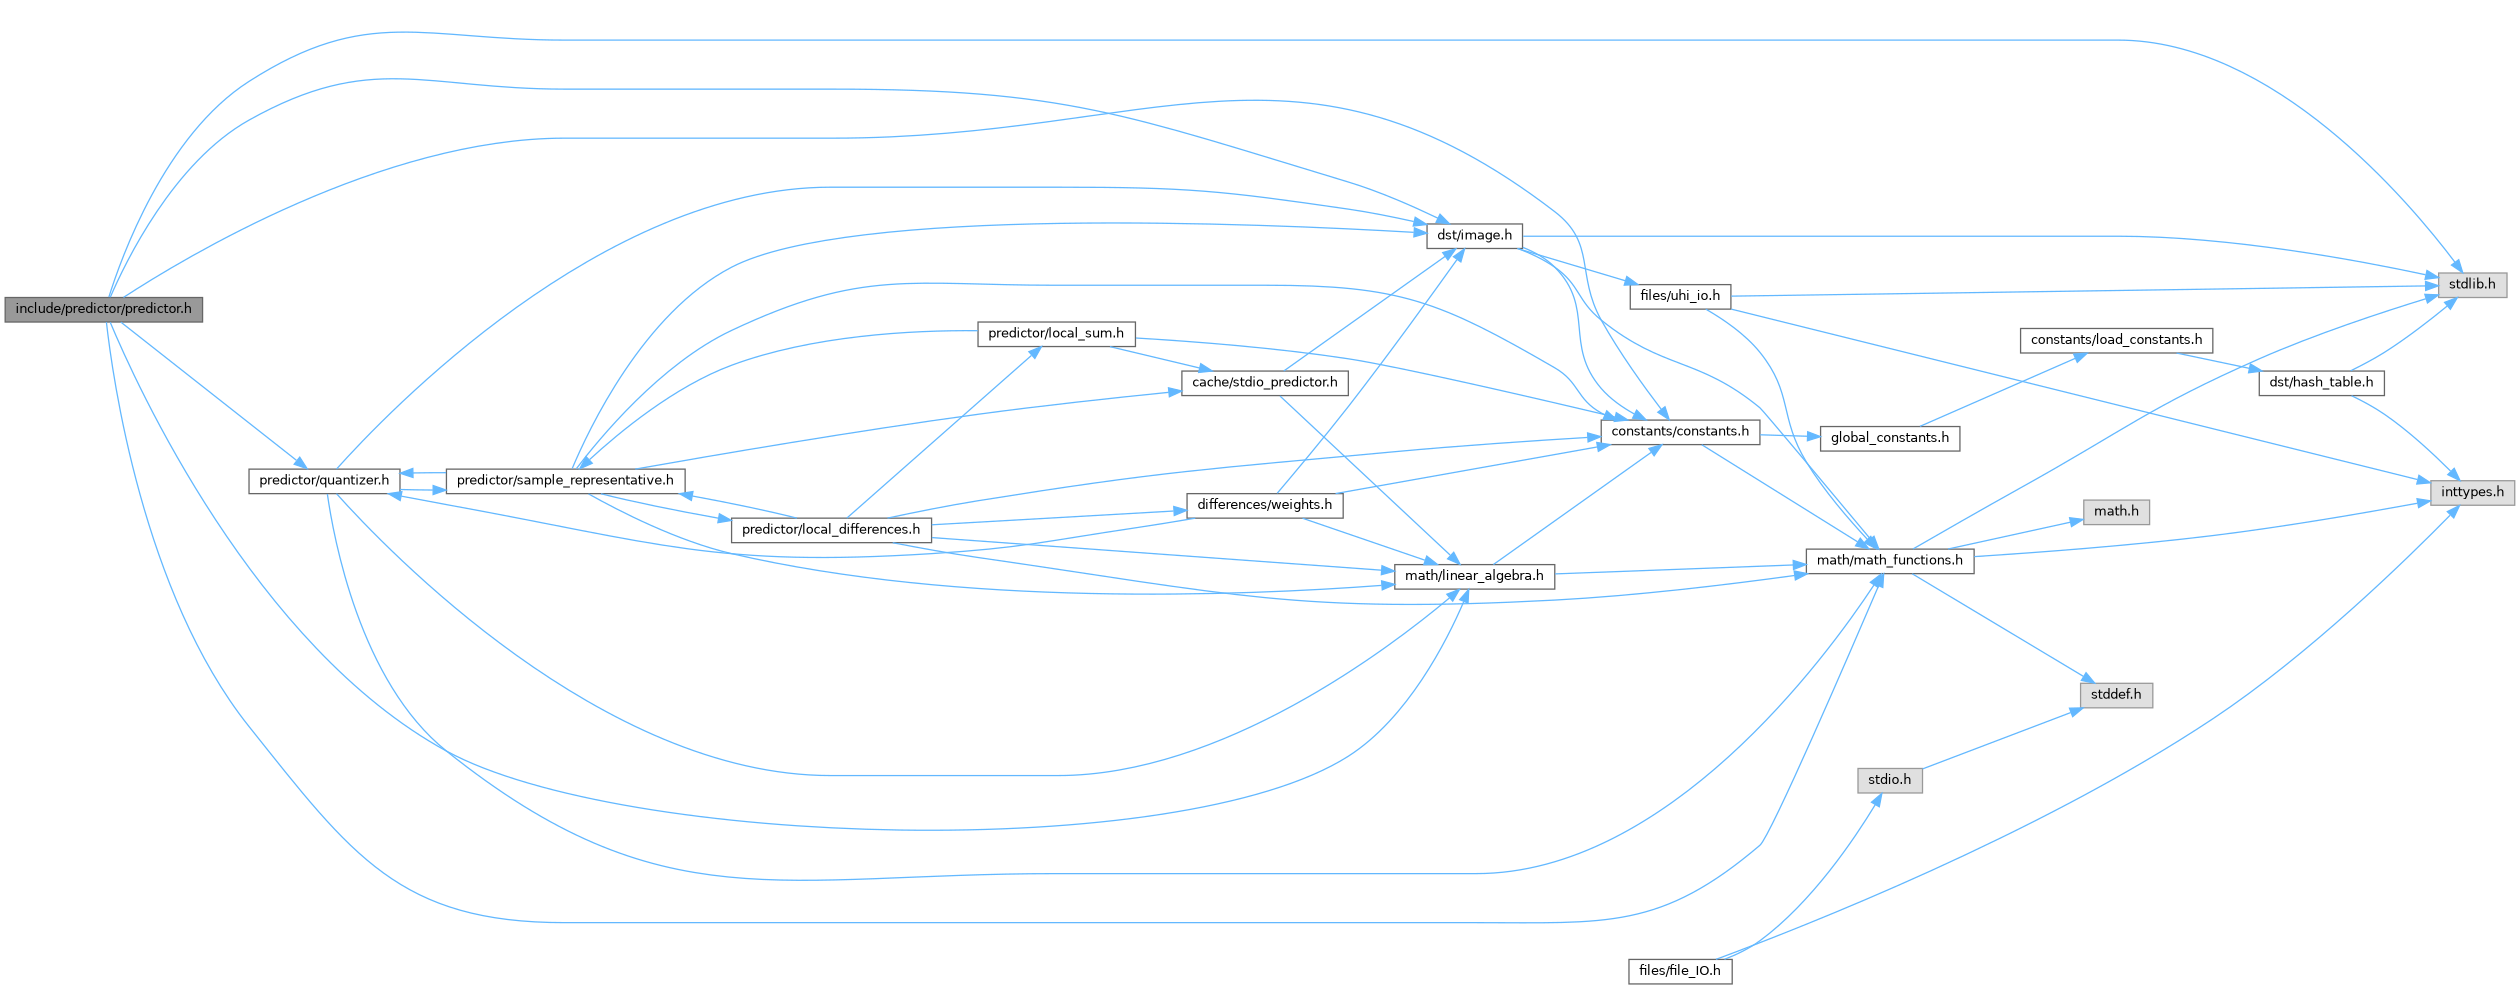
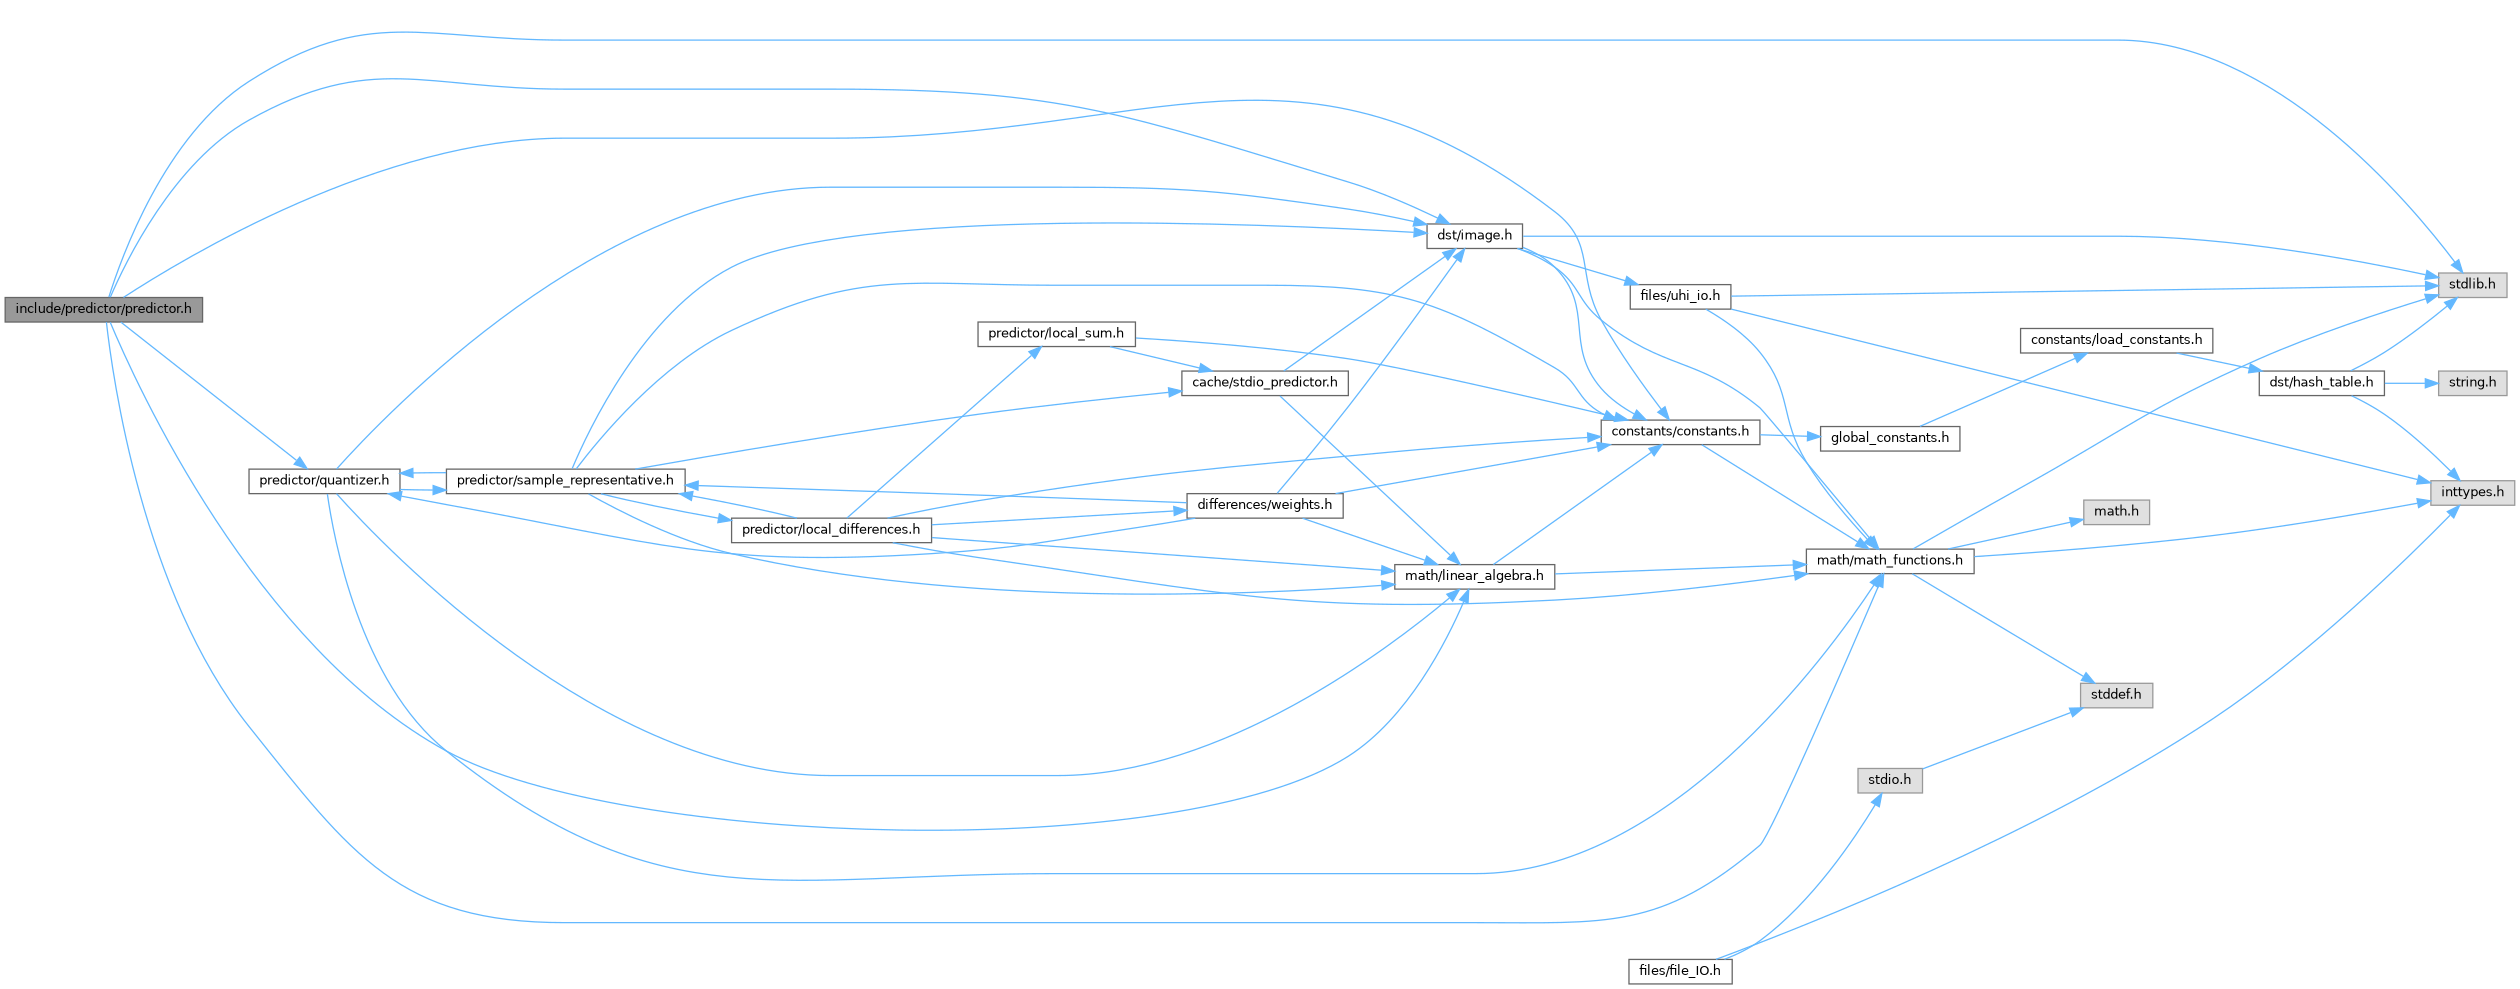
edge "predictor/local_sum.h" -> "predictor/sample_representative.h": now "differences/weights.h" -> "predictor/sample_representative.h"
node "string.h": added
